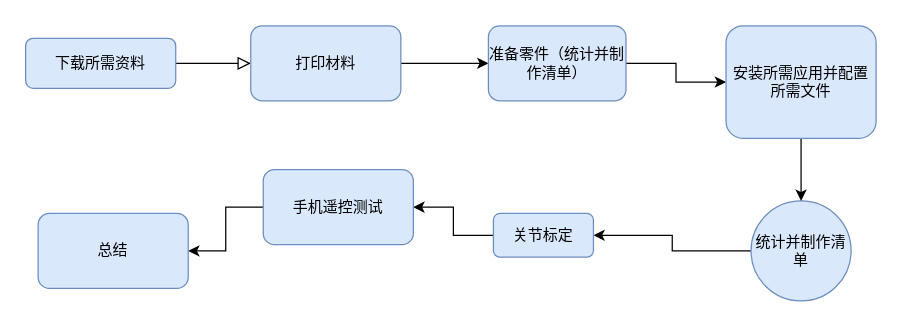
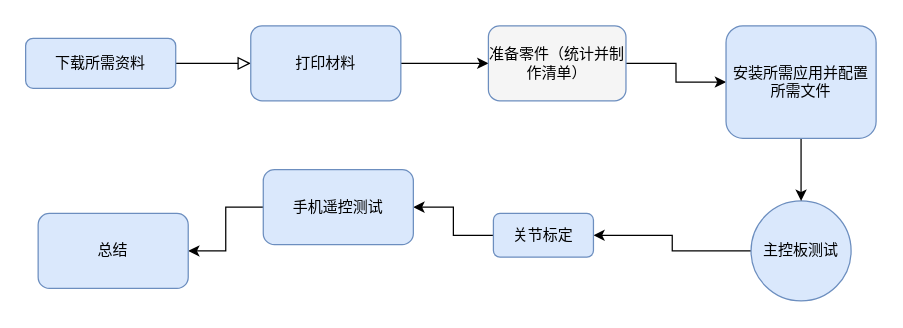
node "准备零件（统计并制作清单）": fillcolor #dae8fc -> #f5f5f5
node "统计并制作清单": label "统计并制作清单" -> "主控板测试"
